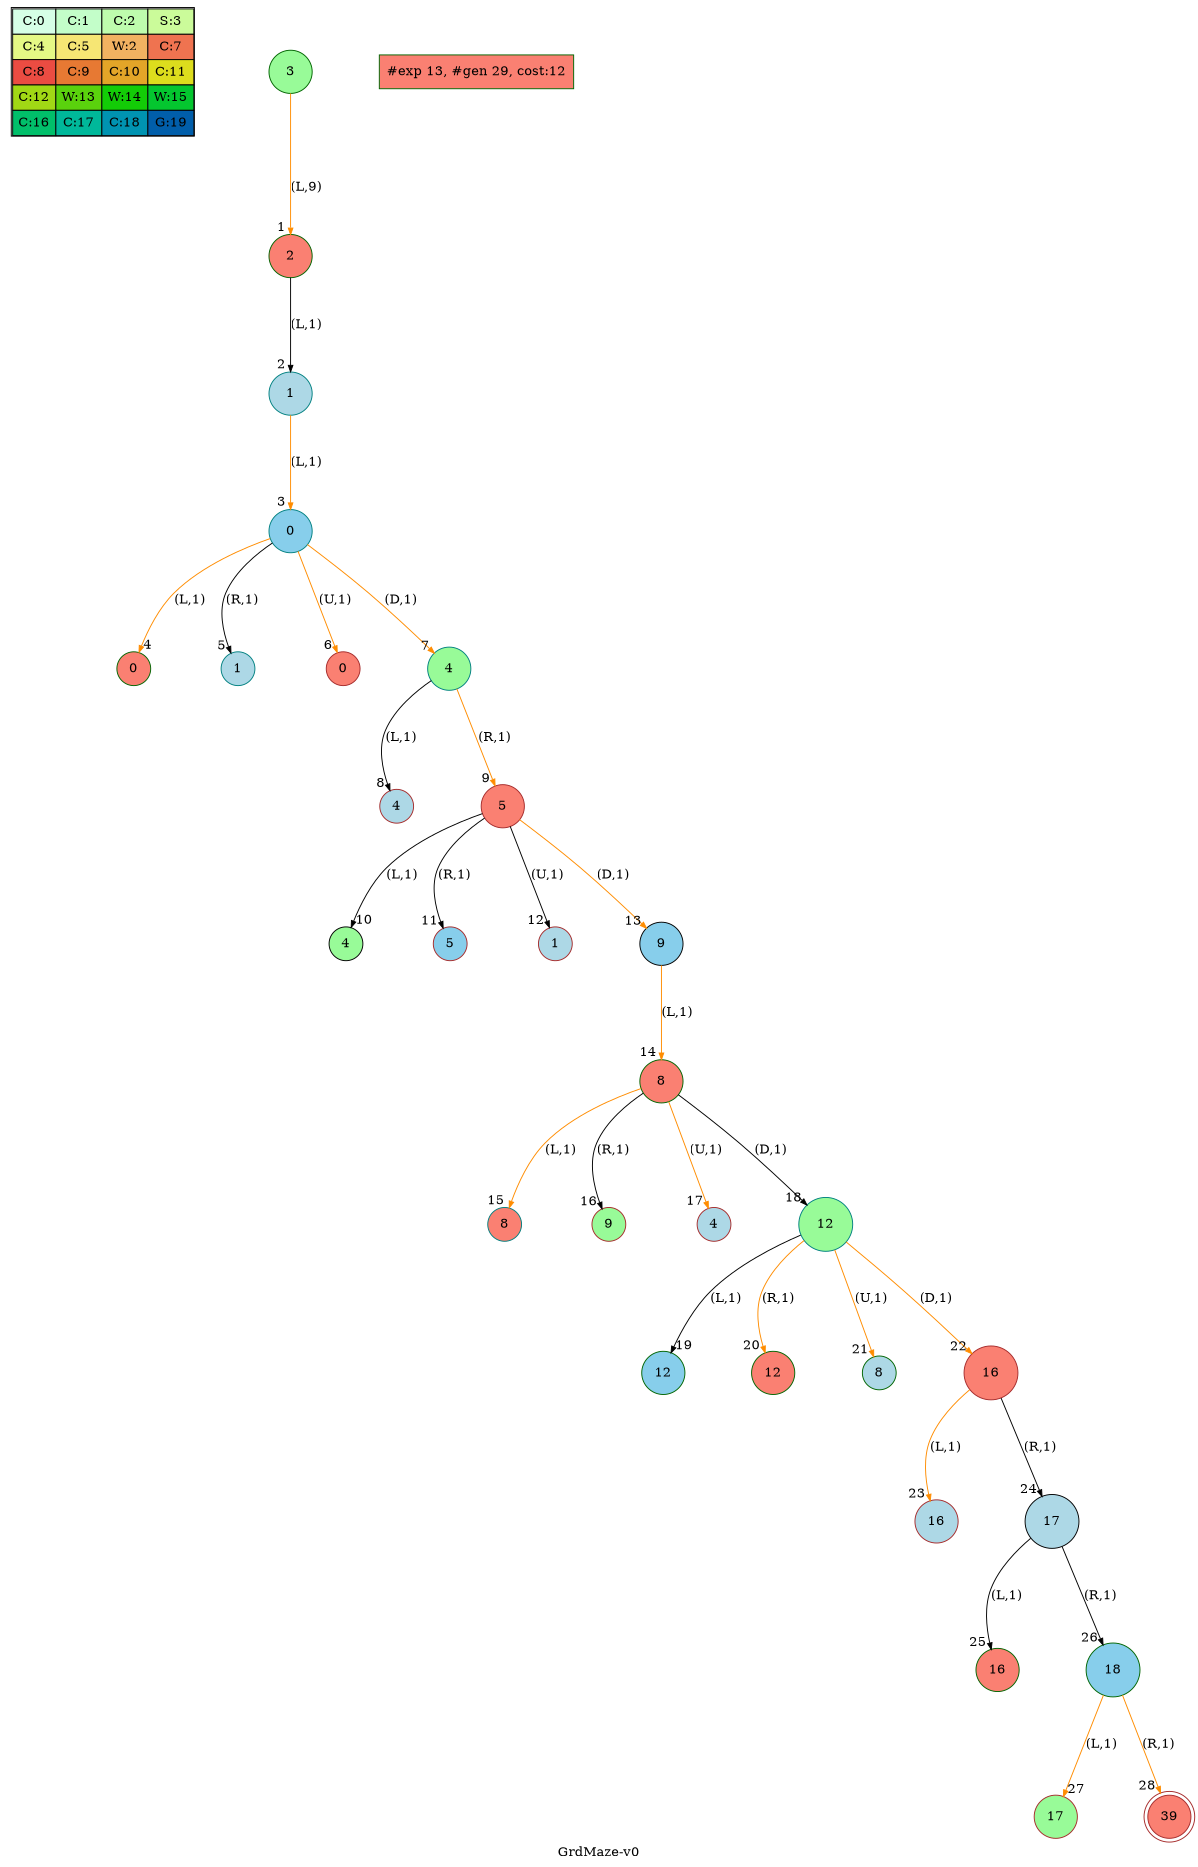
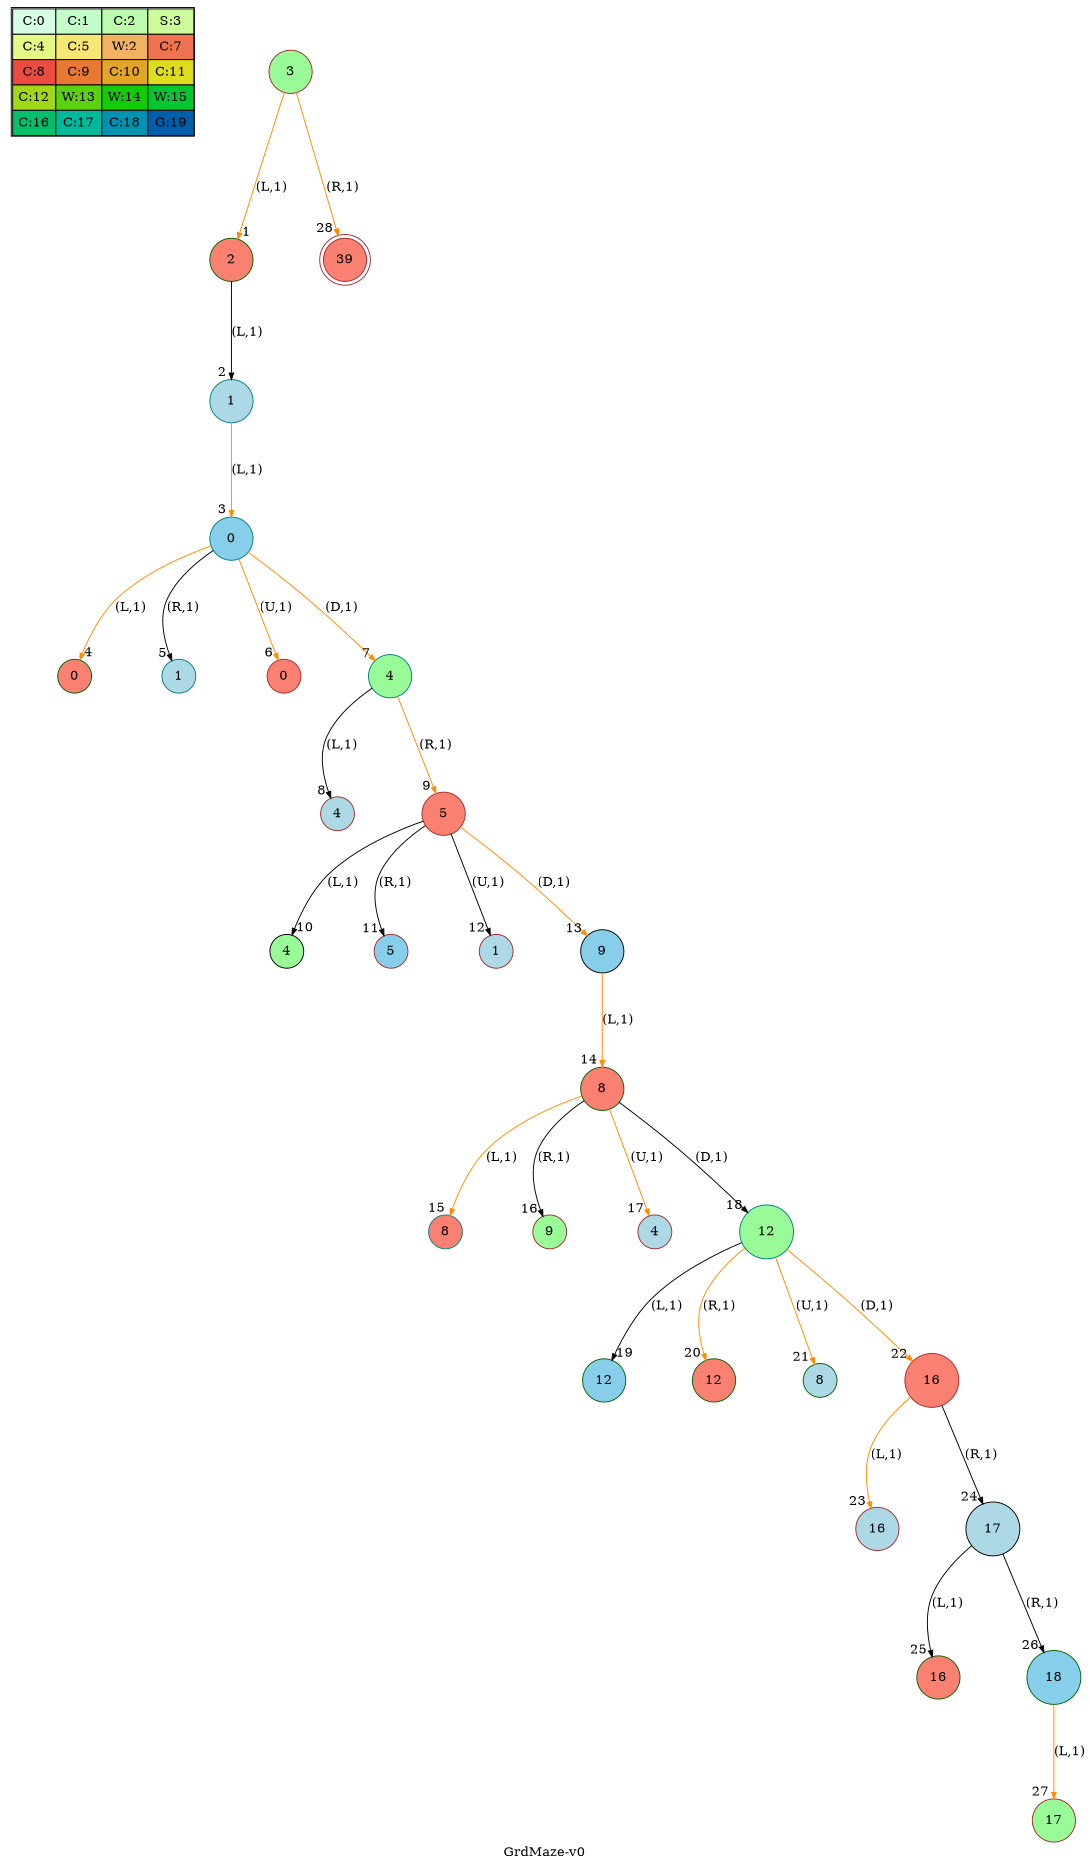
node "3": color darkgreen -> brown
node "#exp 13, #gen 29, cost:12": removed
edge "3" -> "2": label "(L,9)" -> "(L,1)"
edge "18" -> "39": now "3" -> "39"
